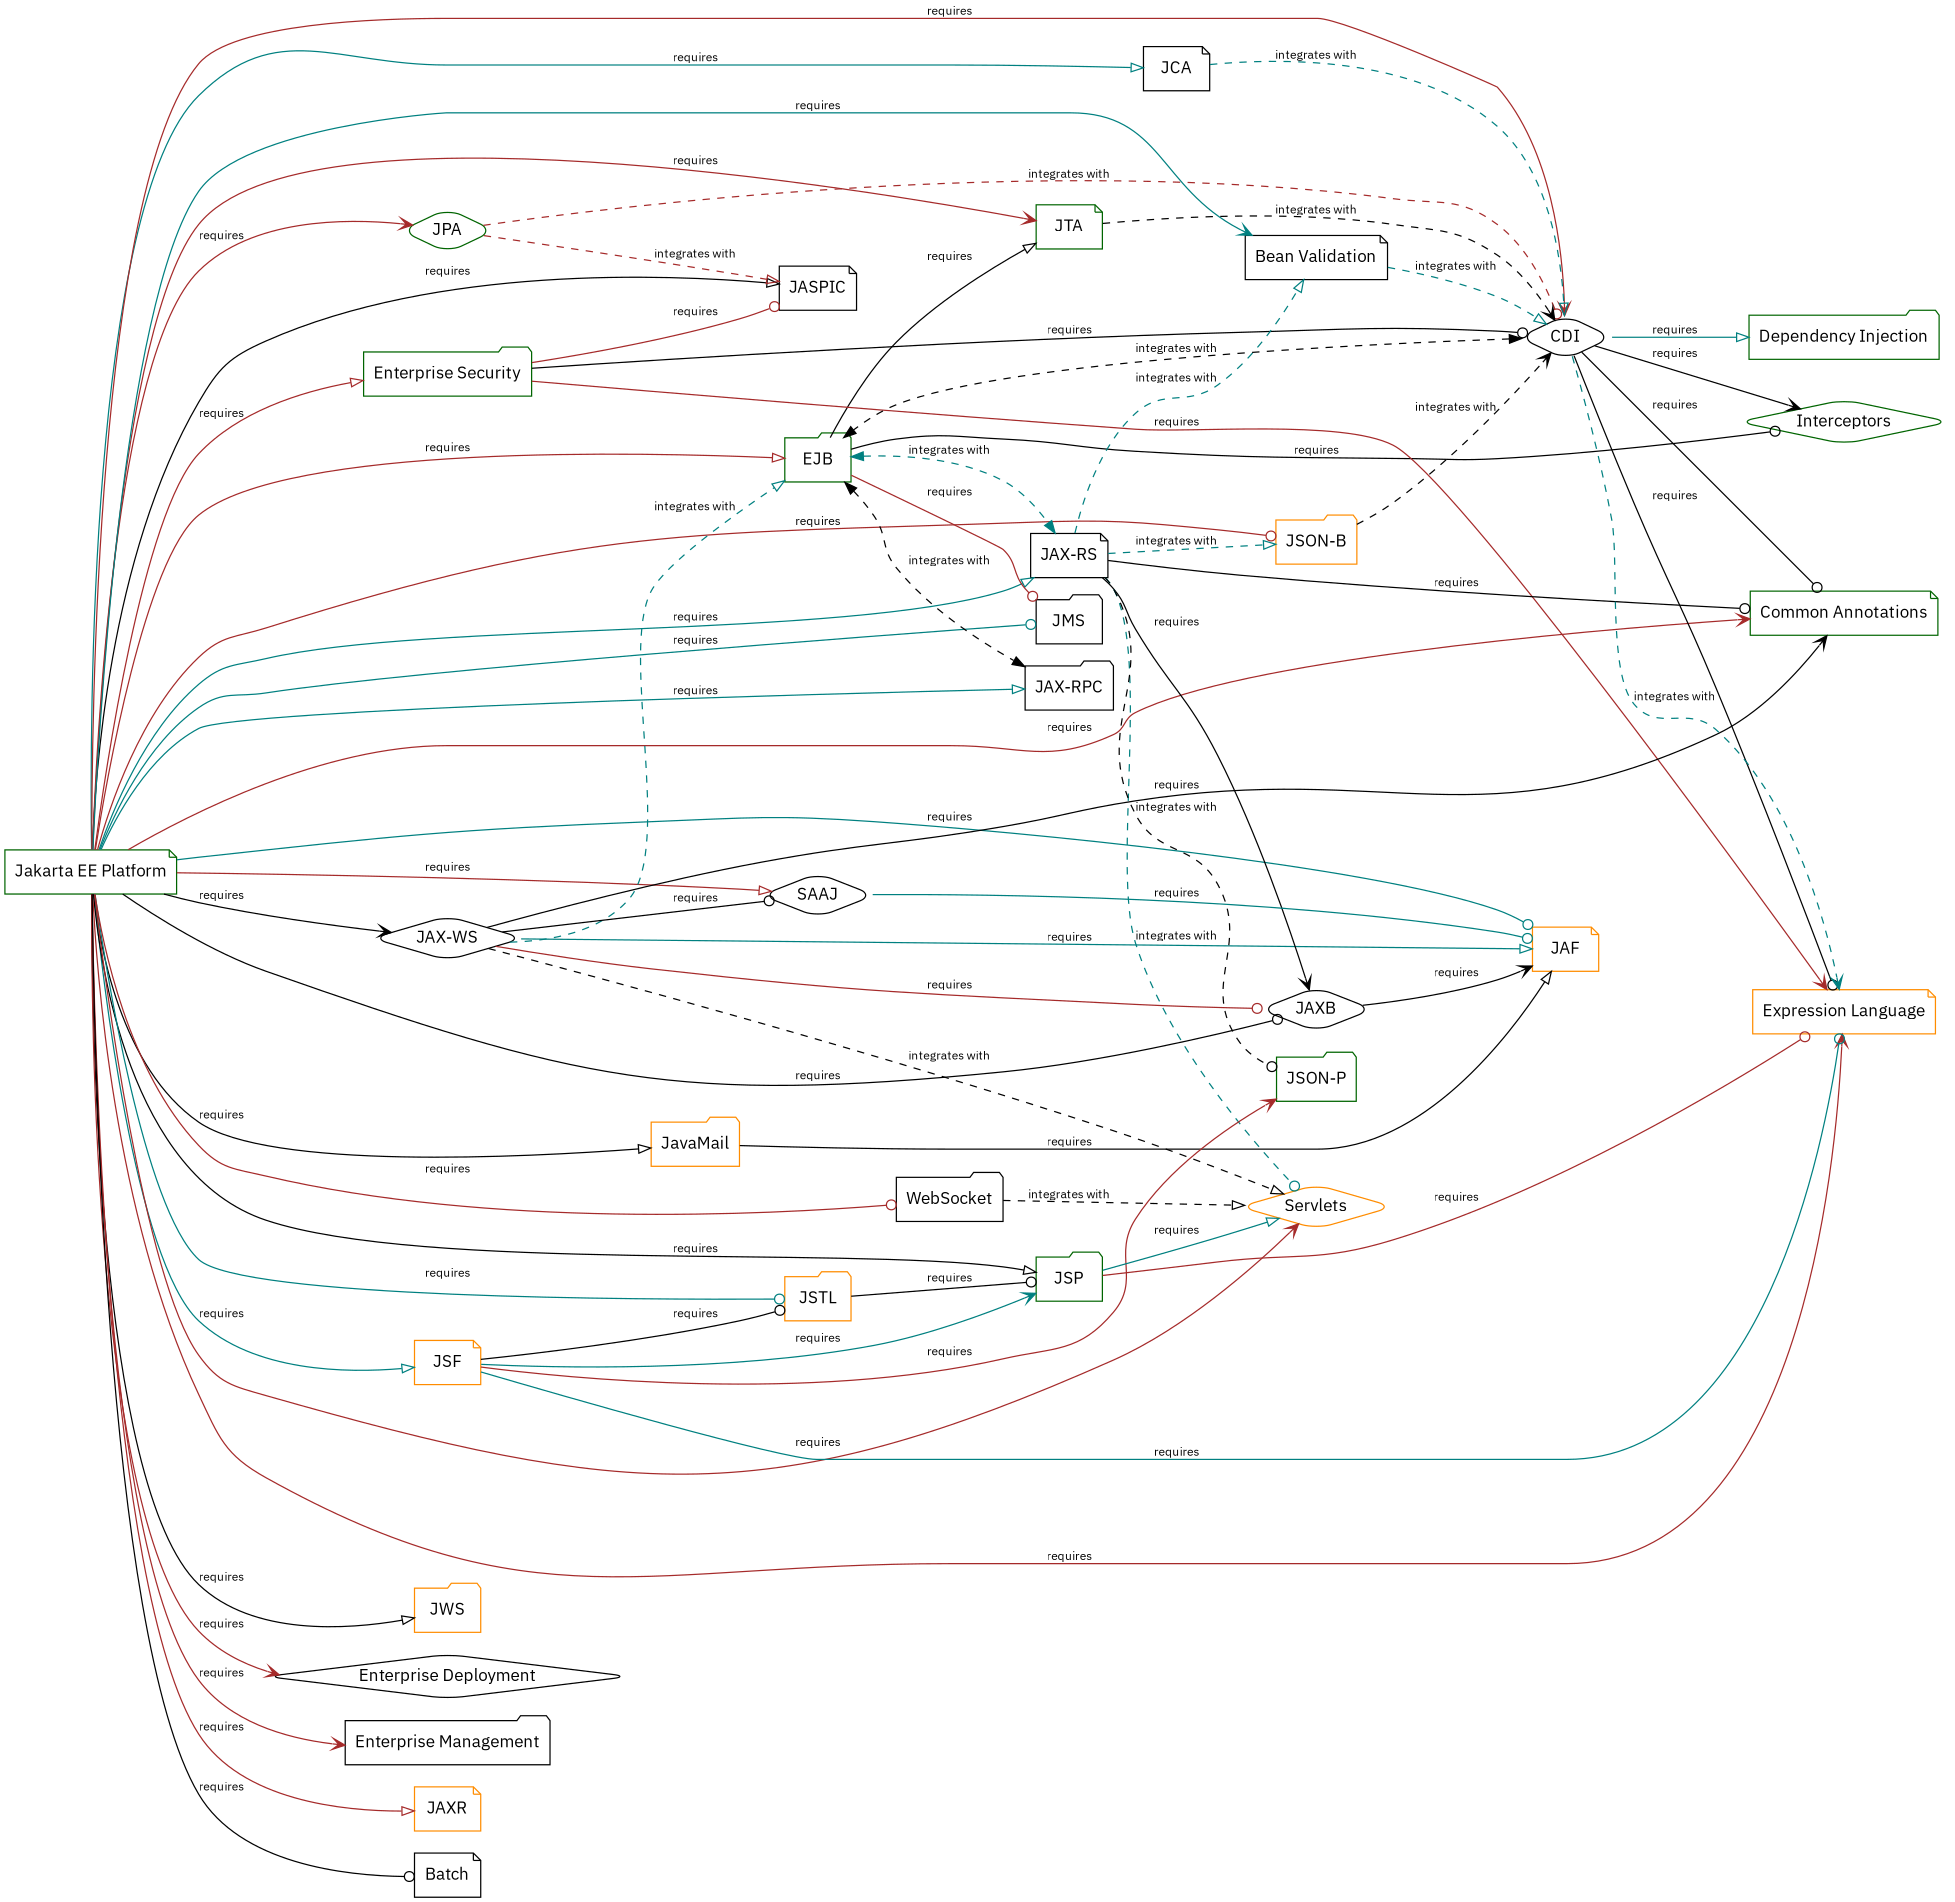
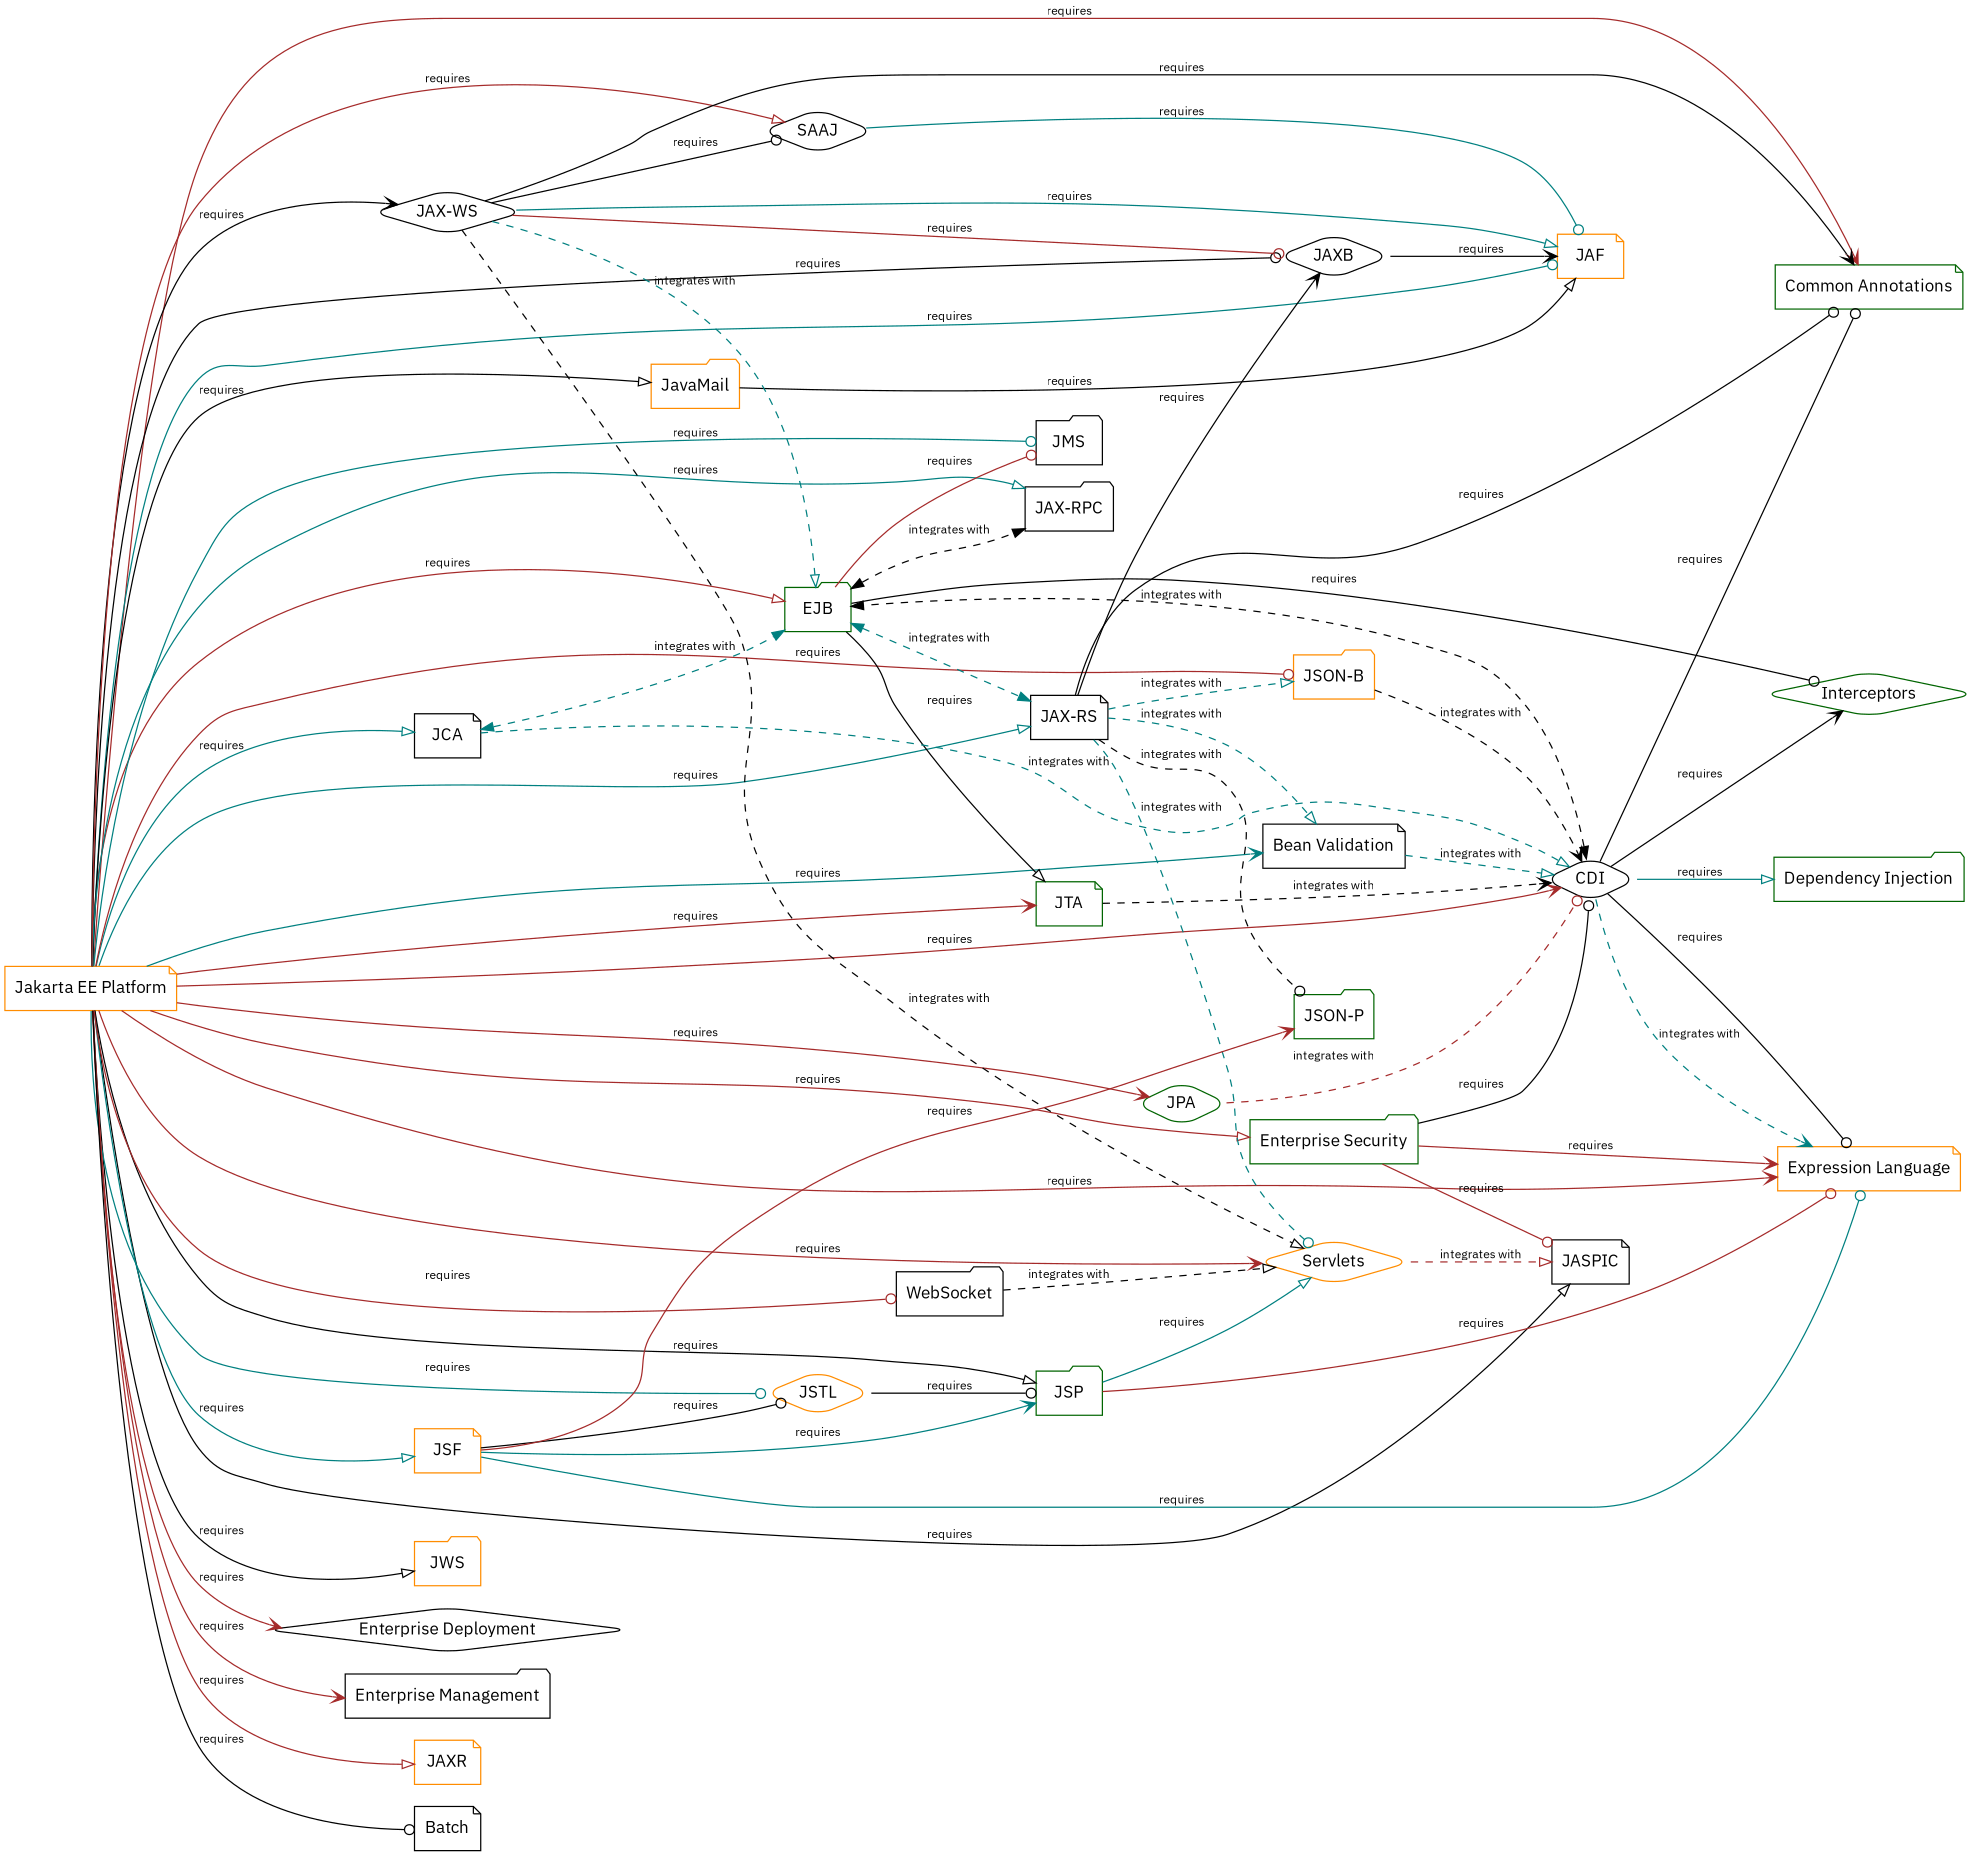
edge "JPA" -> "JASPIC": now "Servlets" -> "JASPIC"
edge "EJB" -- "JCA": added, label "integrates with"
node "Jakarta EE Platform": color darkgreen -> darkorange
node "JSTL": shape folder -> diamond
